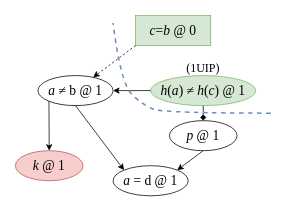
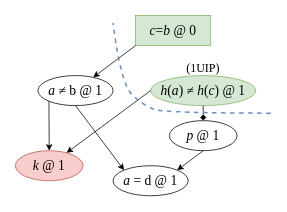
edge "c=b @ 0" -> "a ≠ b @ 1": style dashed -> solid
edge "h(a) ≠ h(c) @ 1" -> "a ≠ b @ 1": now "h(a) ≠ h(c) @ 1" -> "k @ 1"
